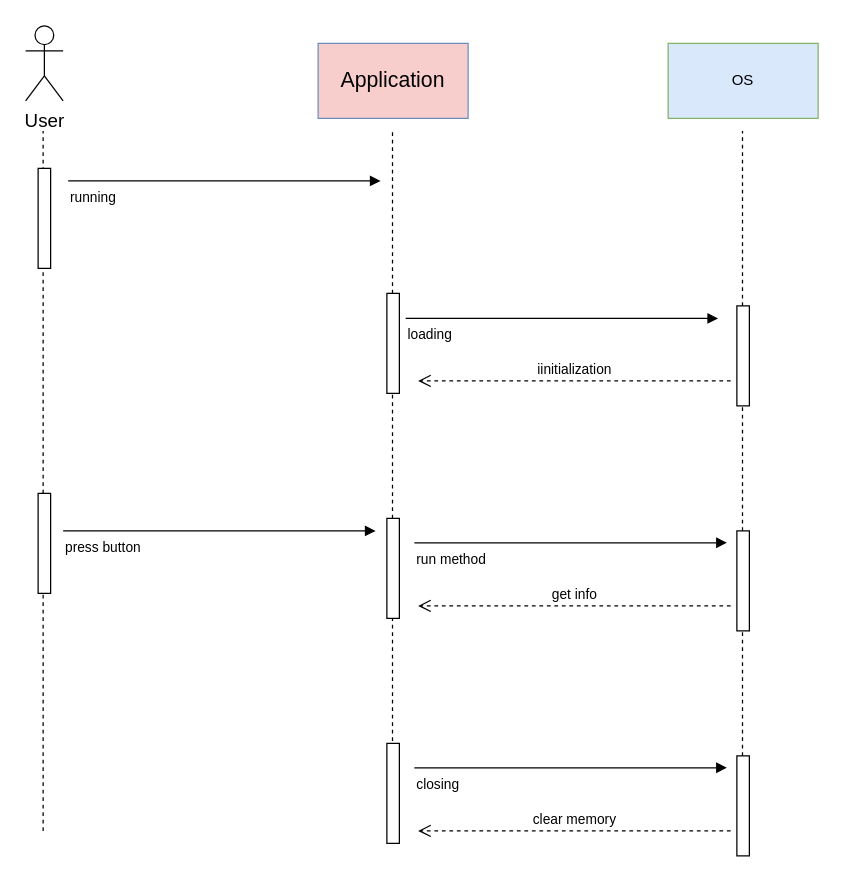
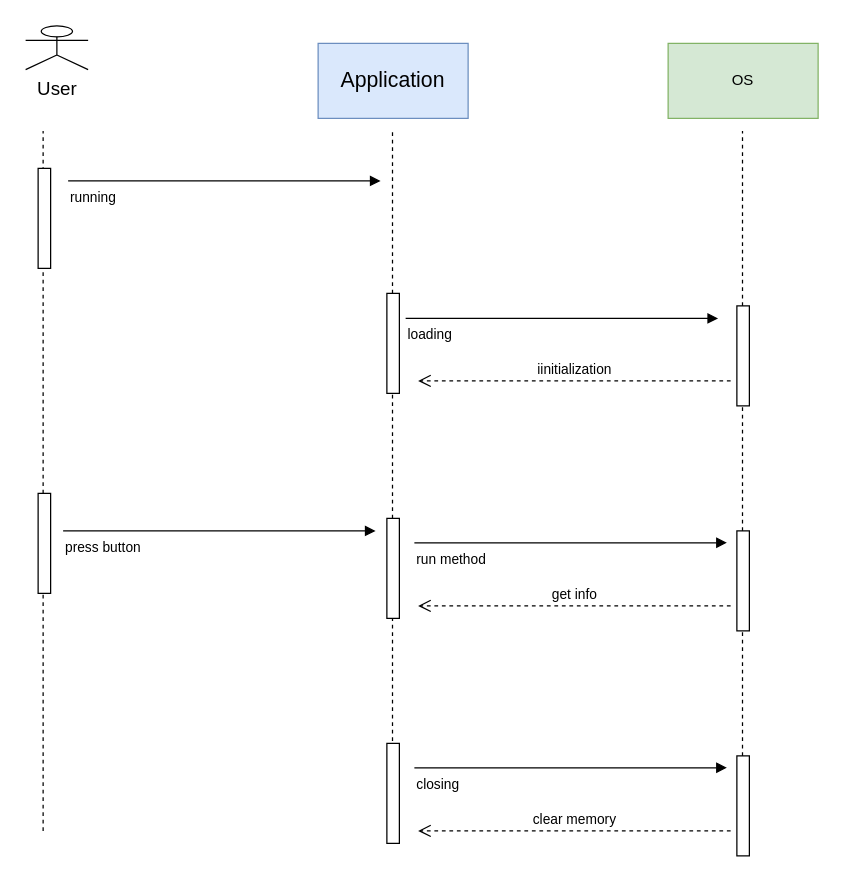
node "User": size 38x75 -> 63x44
node "Application": fillcolor #f8cecc -> #dae8fc
node "OS": fillcolor #dae8fc -> #d5e8d4
